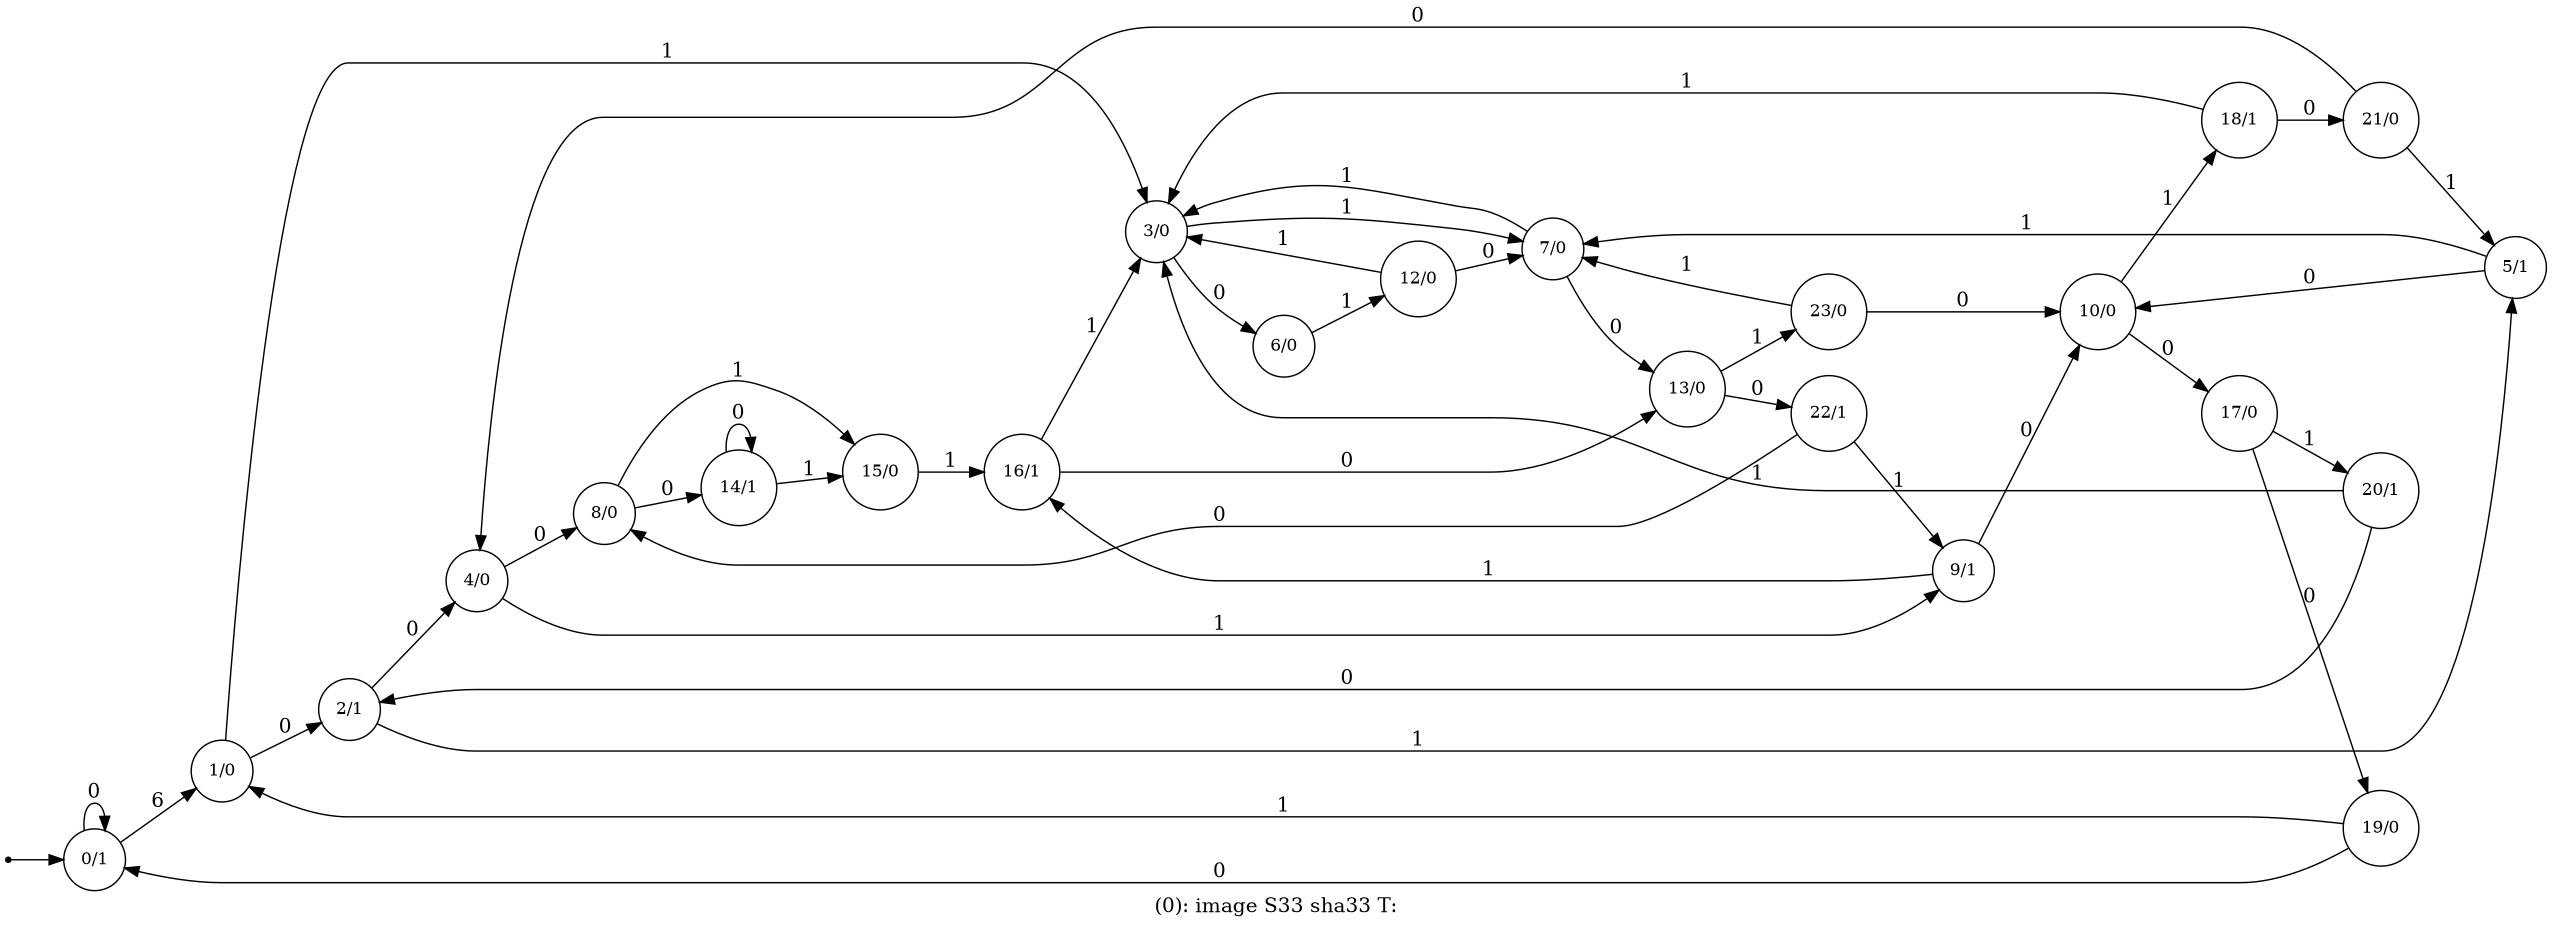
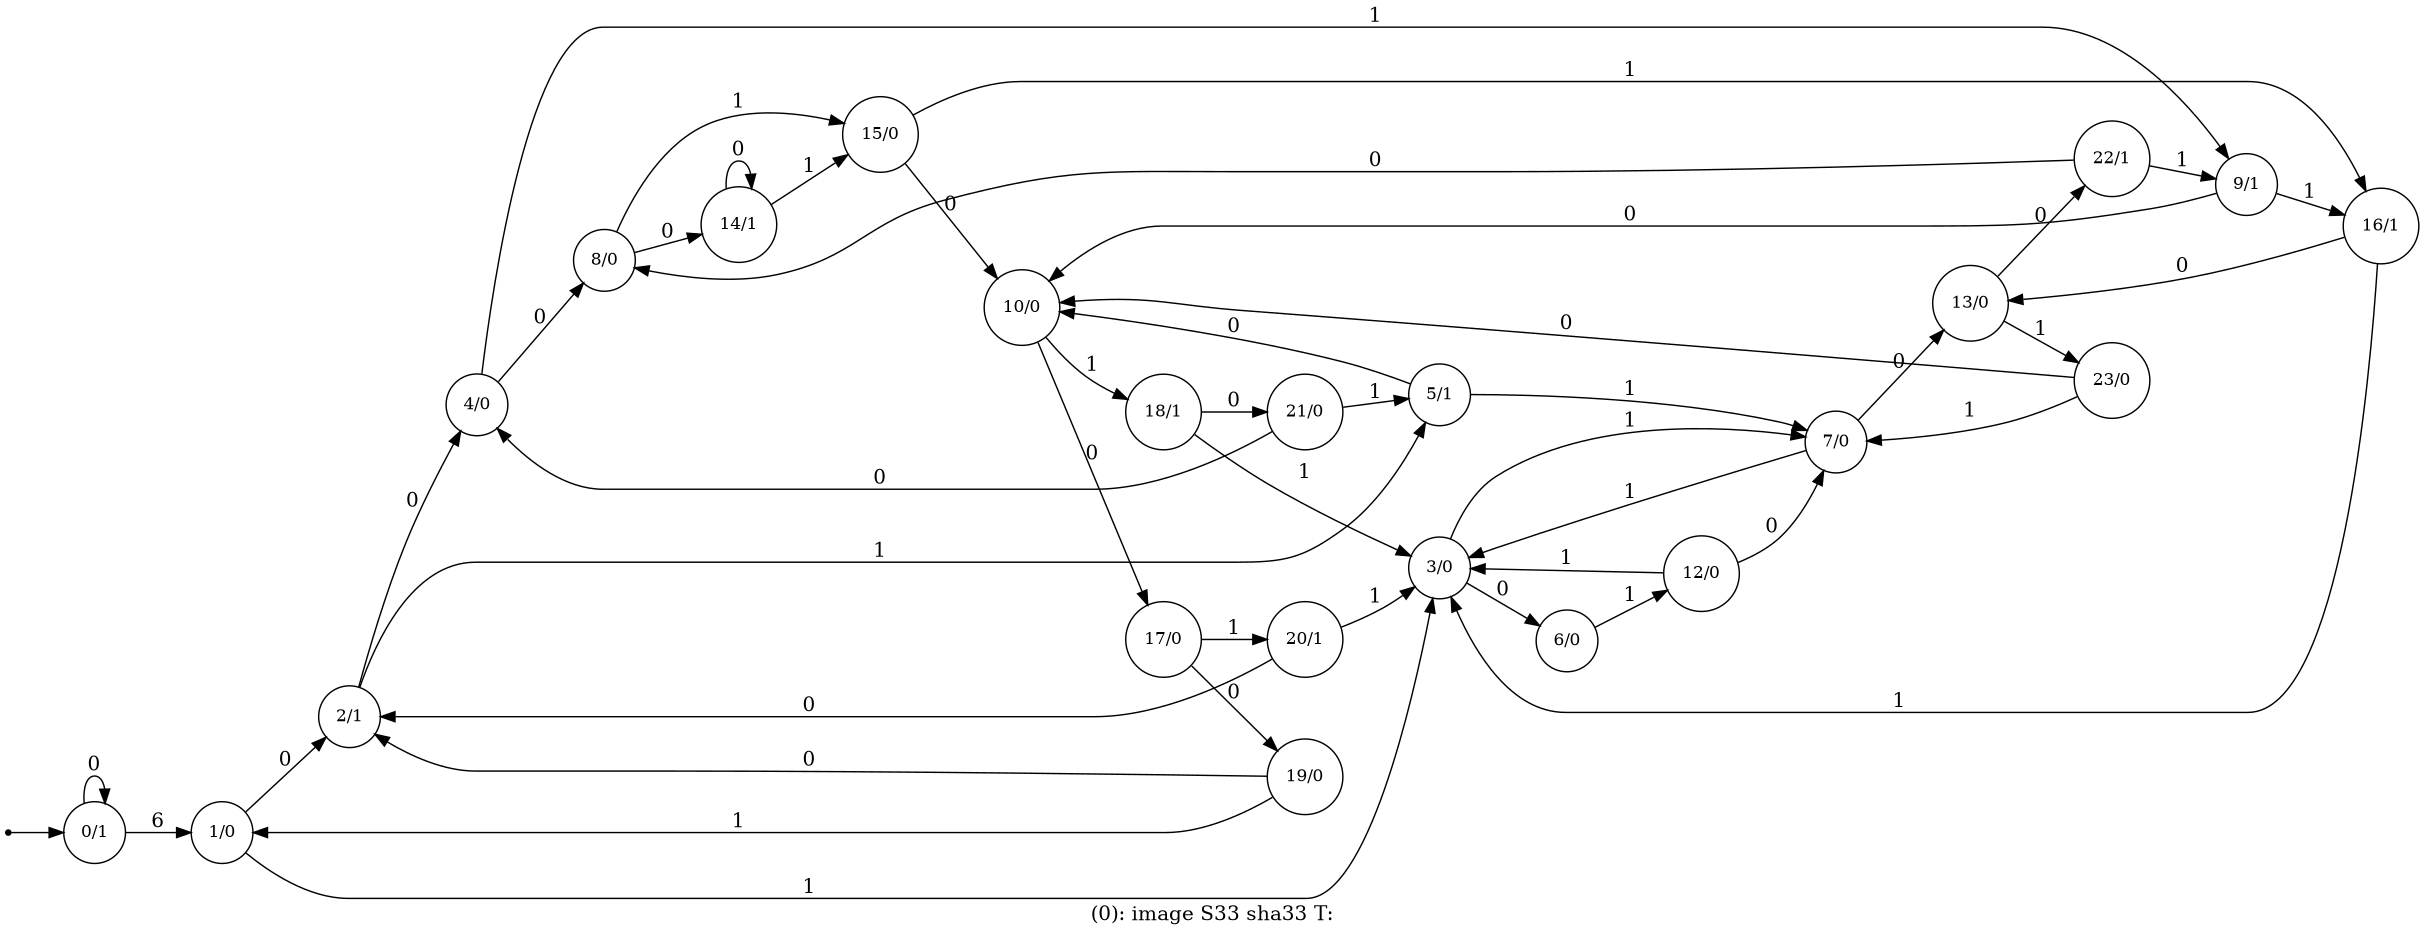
edge "15/0" -> "10/0": added, label "0"
edge "19/0" -> "0/1": now "19/0" -> "2/1"
